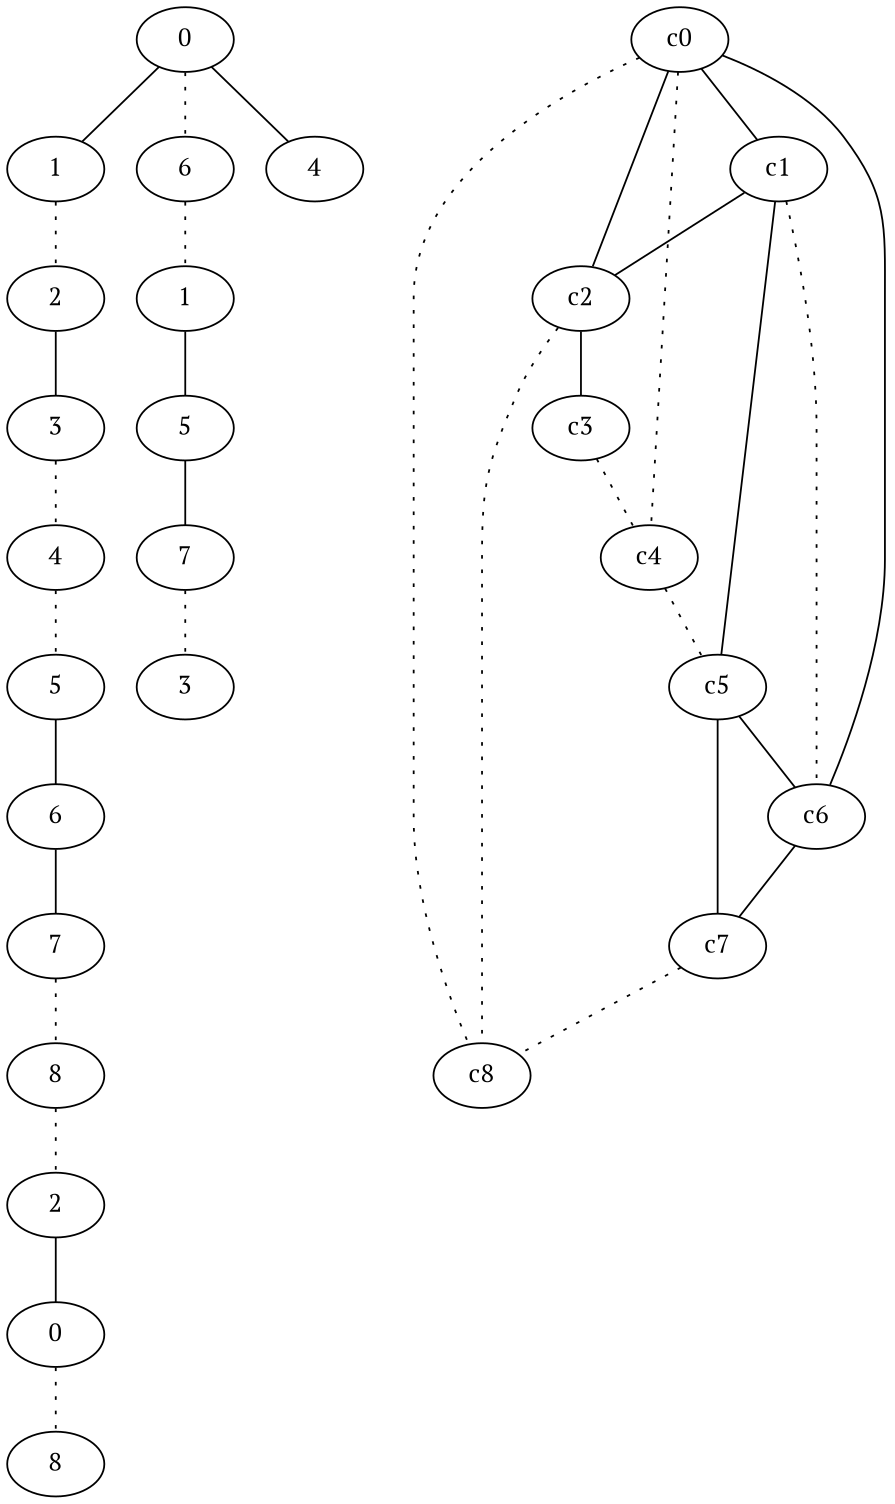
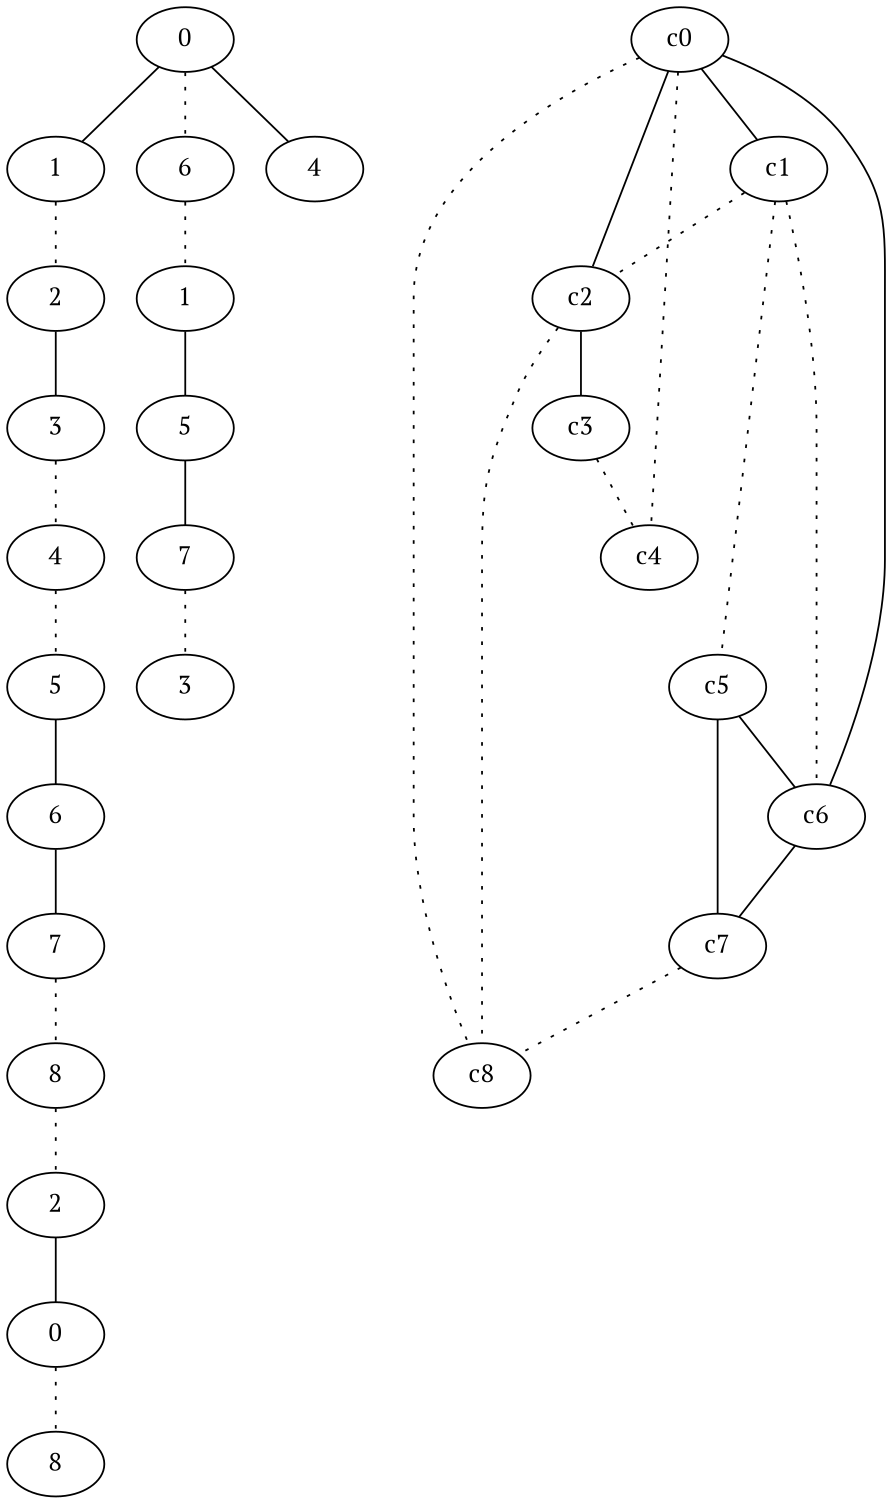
edge "c1" -- "c2": style solid -> dotted
edge "c1" -- "c5": style solid -> dotted
edge "c4" -- "c5": removed
